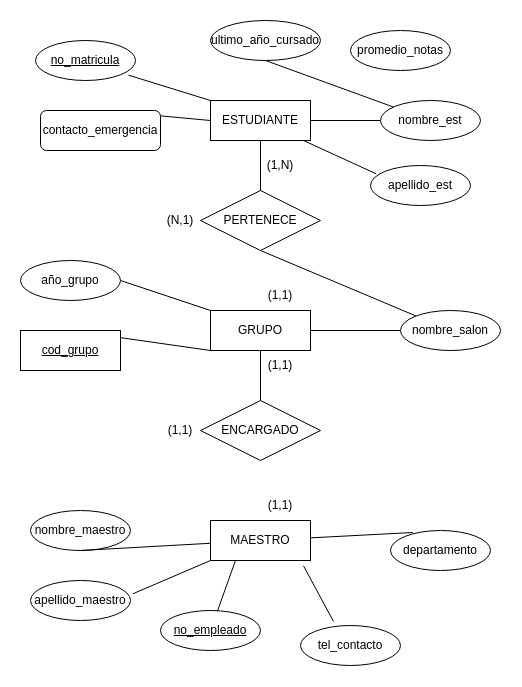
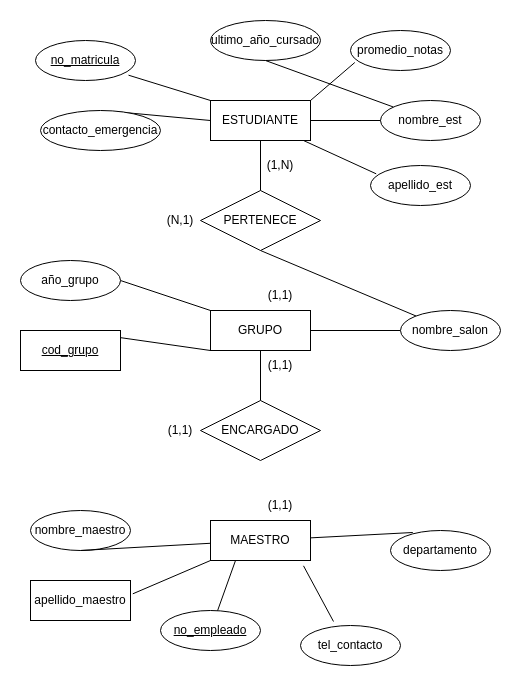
edge "promedio_notas" -- "ESTUDIANTE": added
node "contacto_emergencia": shape rounded rectangle -> ellipse
node "apellido_maestro": shape ellipse -> rectangle
